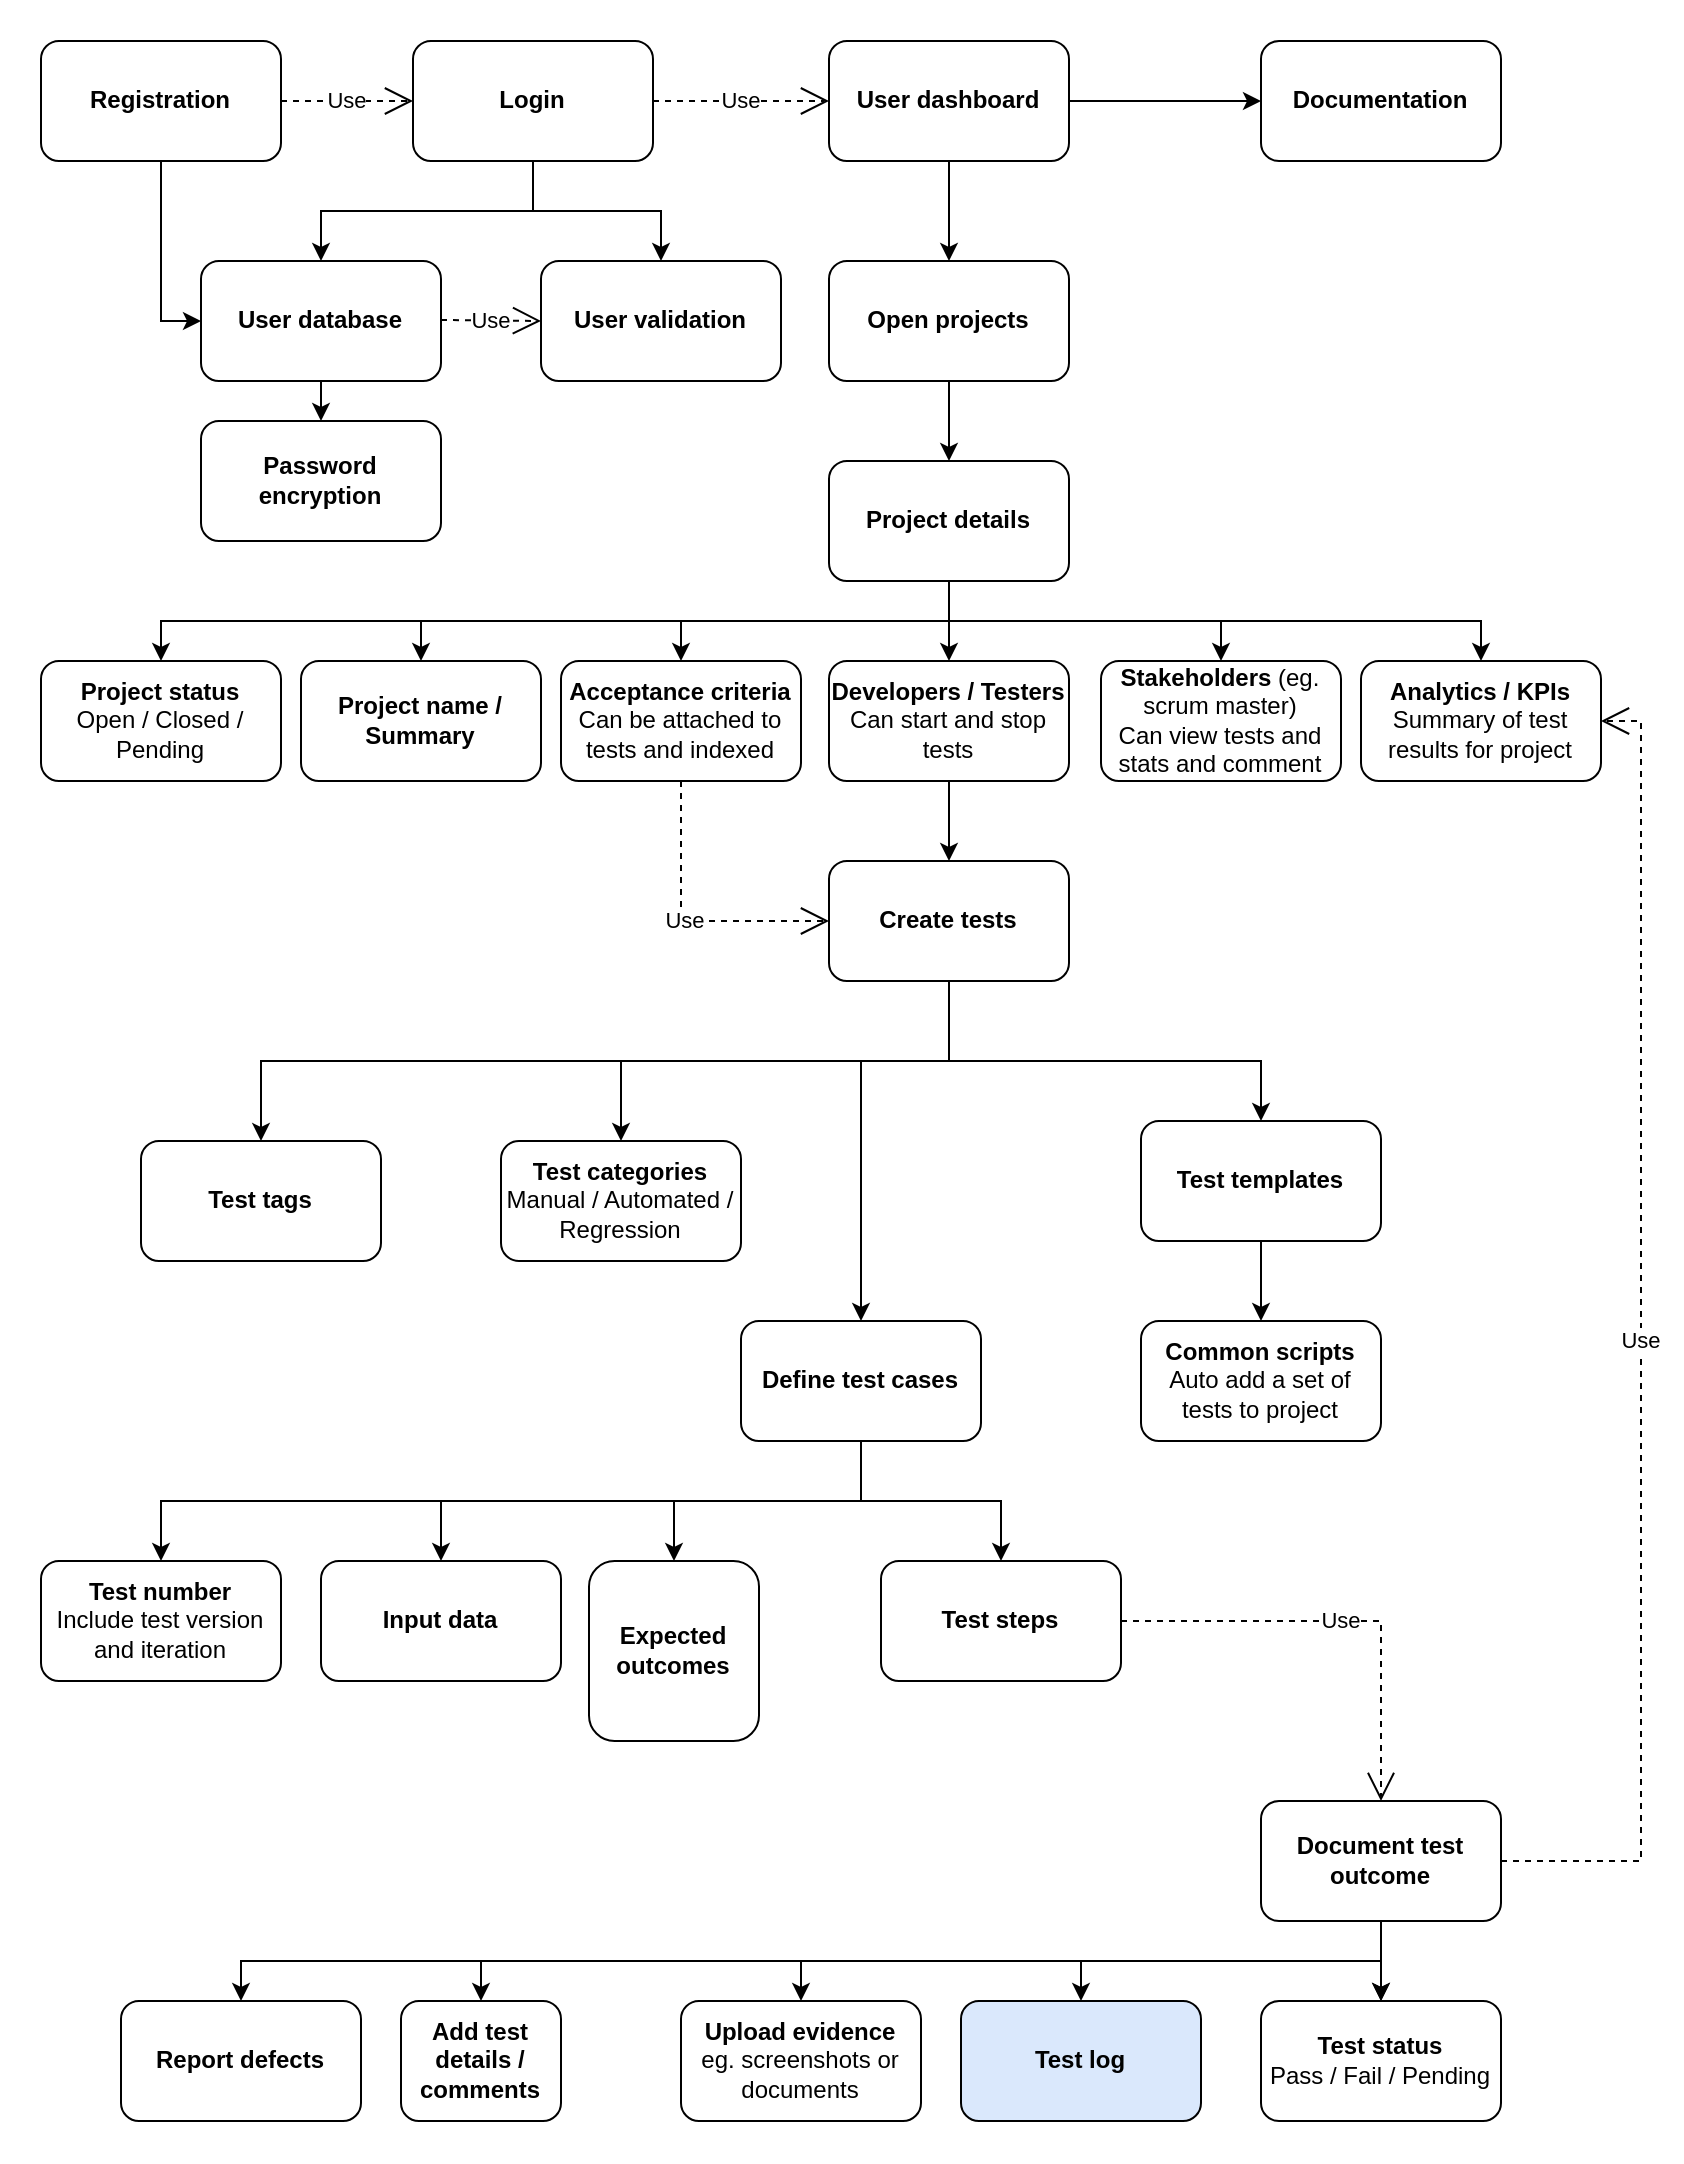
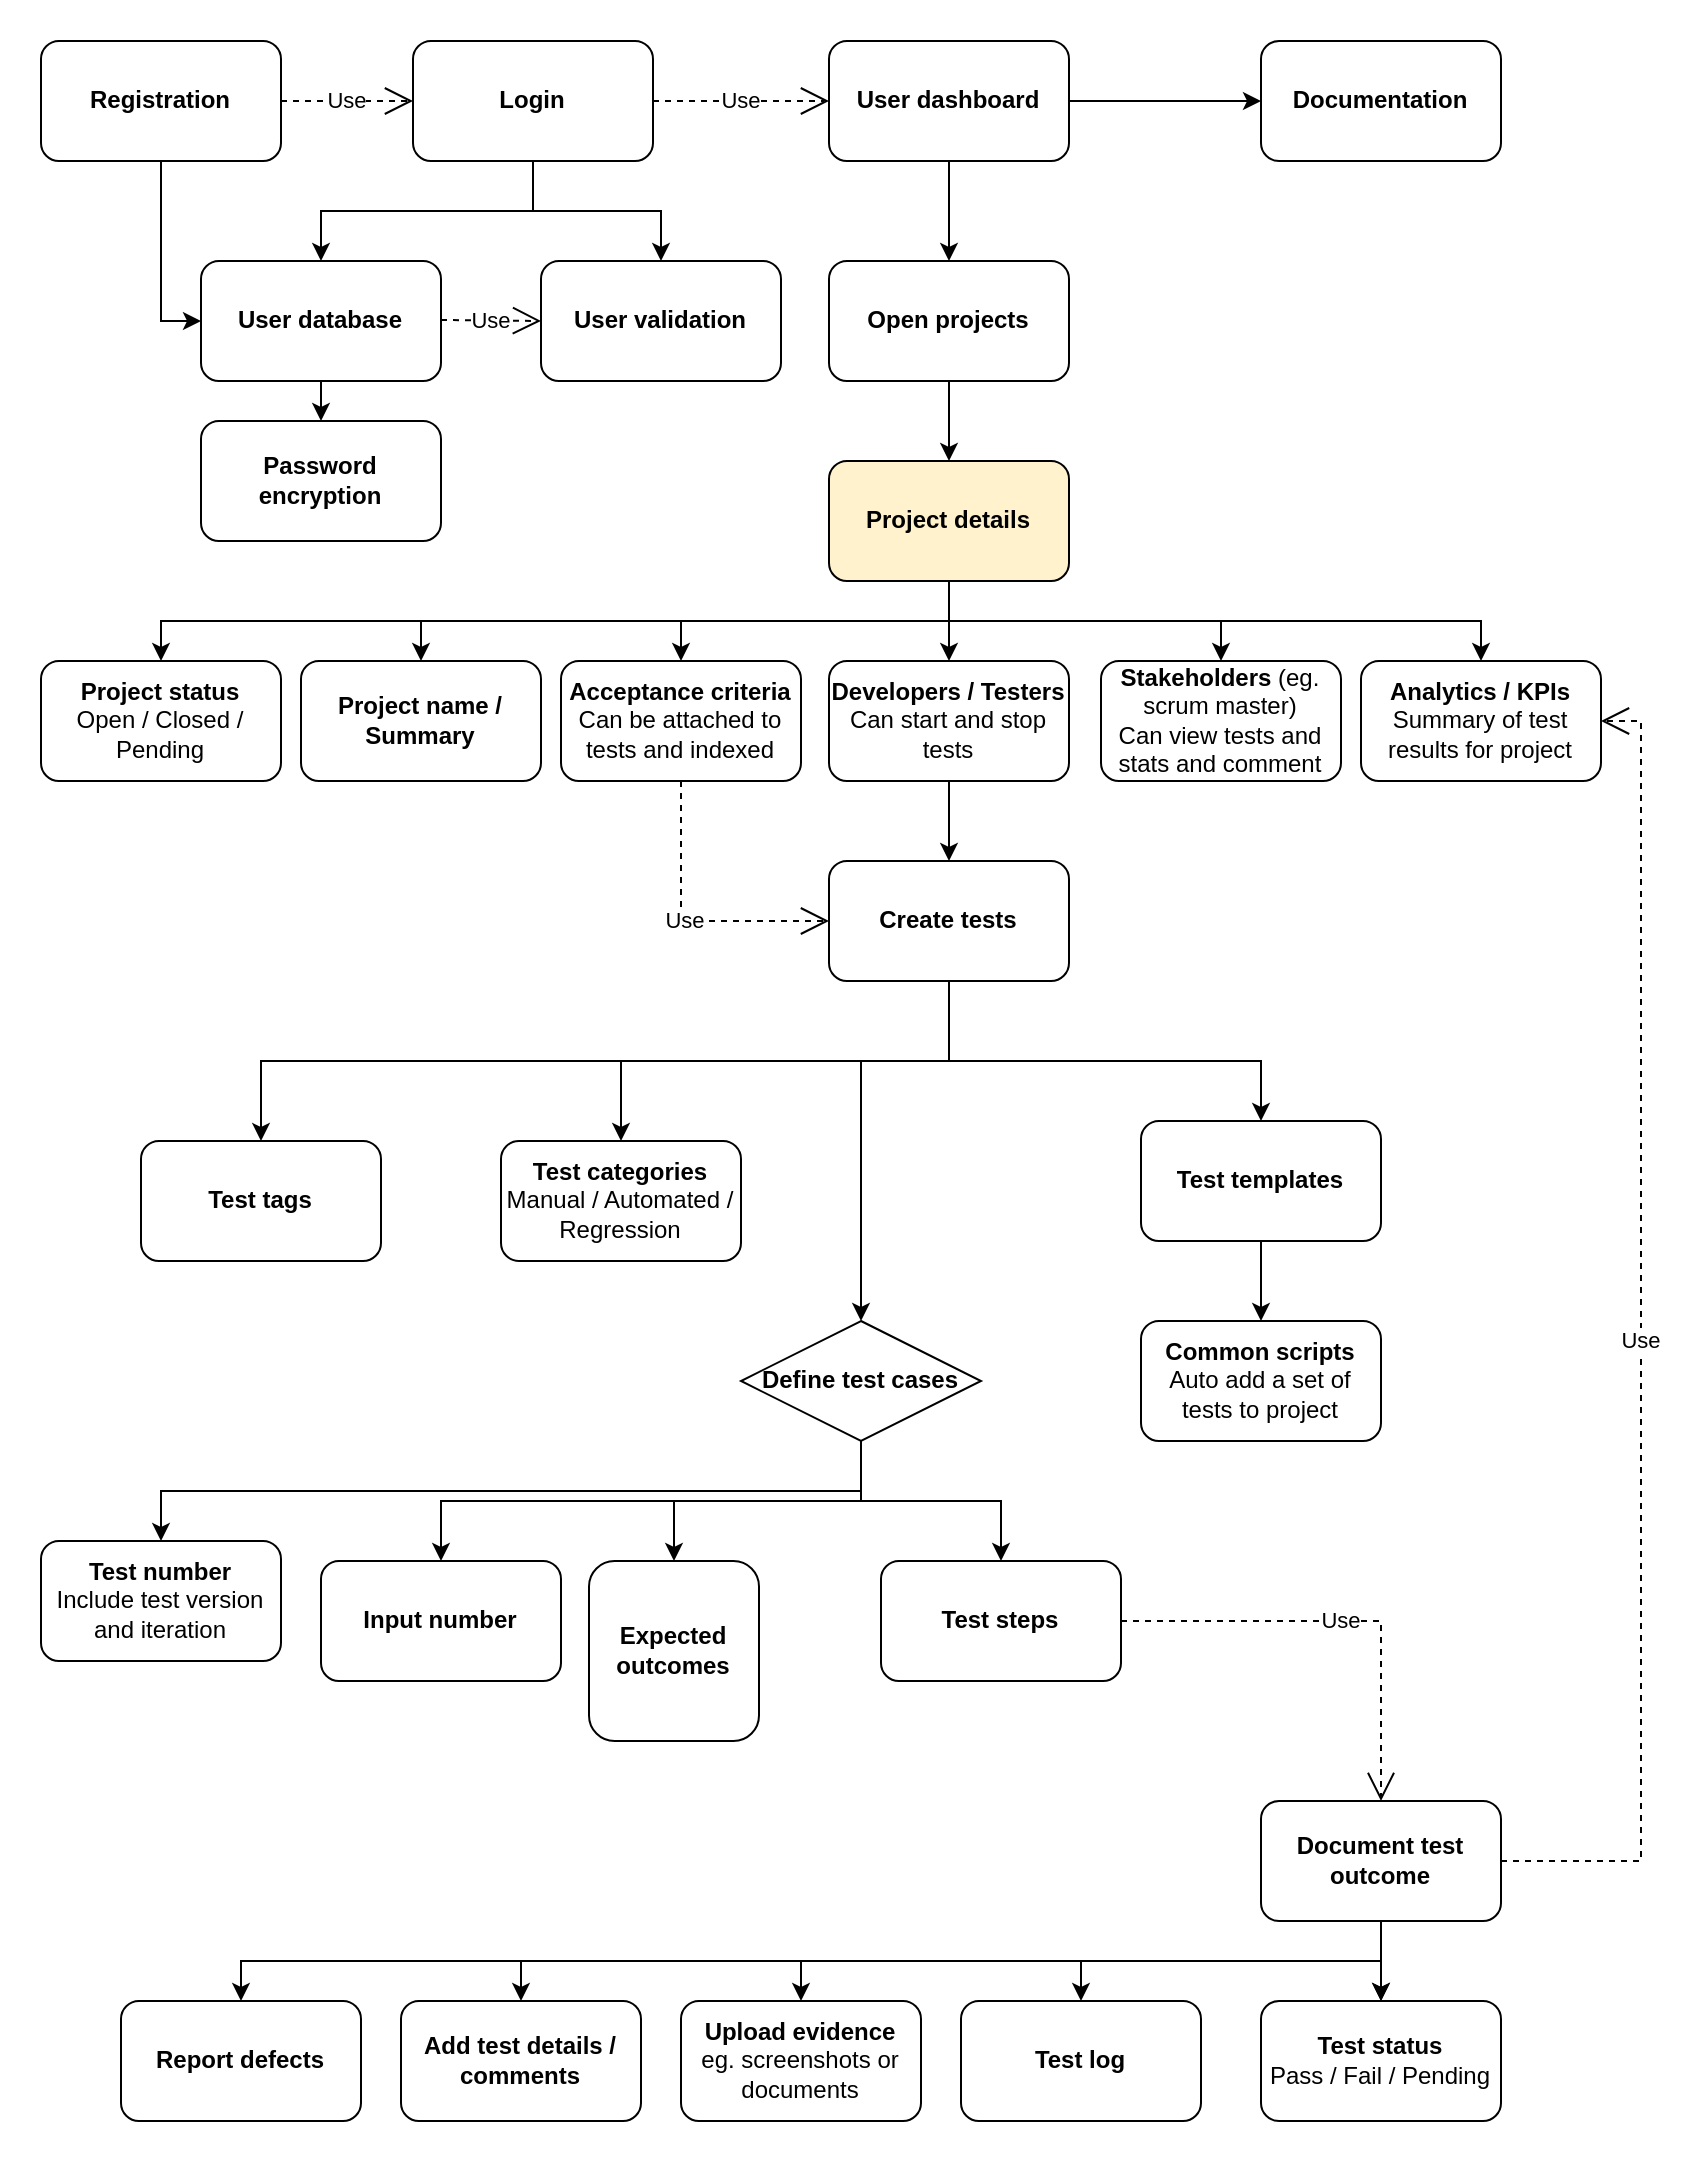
node "Project details": fillcolor #ffffff -> #fff2cc
node "Define test cases": shape rounded rectangle -> diamond
node "Test number Include test version and iteration": moved (161, 1621) -> (161, 1601)
node "Input data": label "Input data" -> "Input number"
node "Add test details / comments": size 160x120 -> 240x120
node "Test log": fillcolor #dae8fc -> #ffffff
